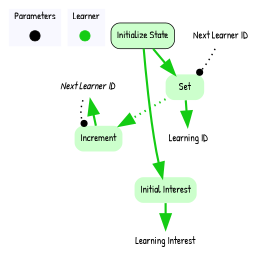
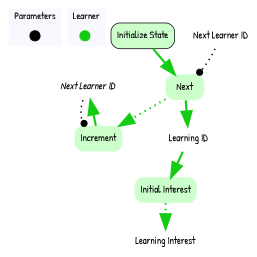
node "Set": label "Set" -> "Next"
edge "Initialize State" -> "Initial Interest": now "Learning ID" -> "Initial Interest"
edge "Initial Interest" -> "Learning Interest": style solid -> dotted
